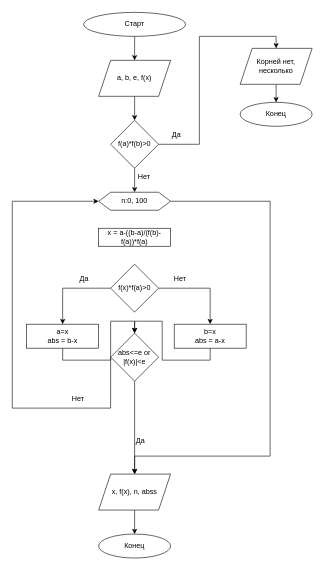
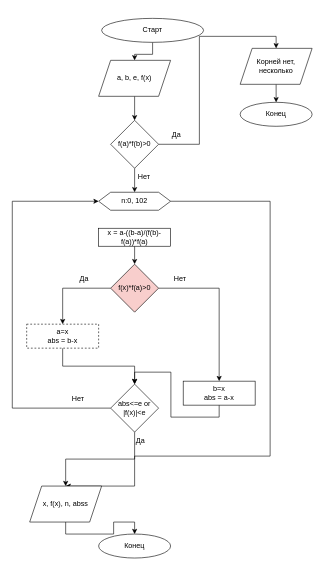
node "Старт": moved (135, 24) -> (153, 30)
node "n:0, 100": label "n:0, 100" -> "n:0, 102"
edge "x = a-((b-a)/(f(b)-f(a))*f(a)" -> "f(x)*f(a)>0": added
node "f(x)*f(a)>0": fillcolor #ffffff -> #f8cecc
node "a=x abs = b-x": style solid -> dashed
node "b=x abs = a-x": moved (210, 336) -> (219, 393)
node "abs<=e or |f(x)|<e": moved (135, 357) -> (135, 408)
node "x, f(x), n, abss": moved (135, 492) -> (66, 504)
